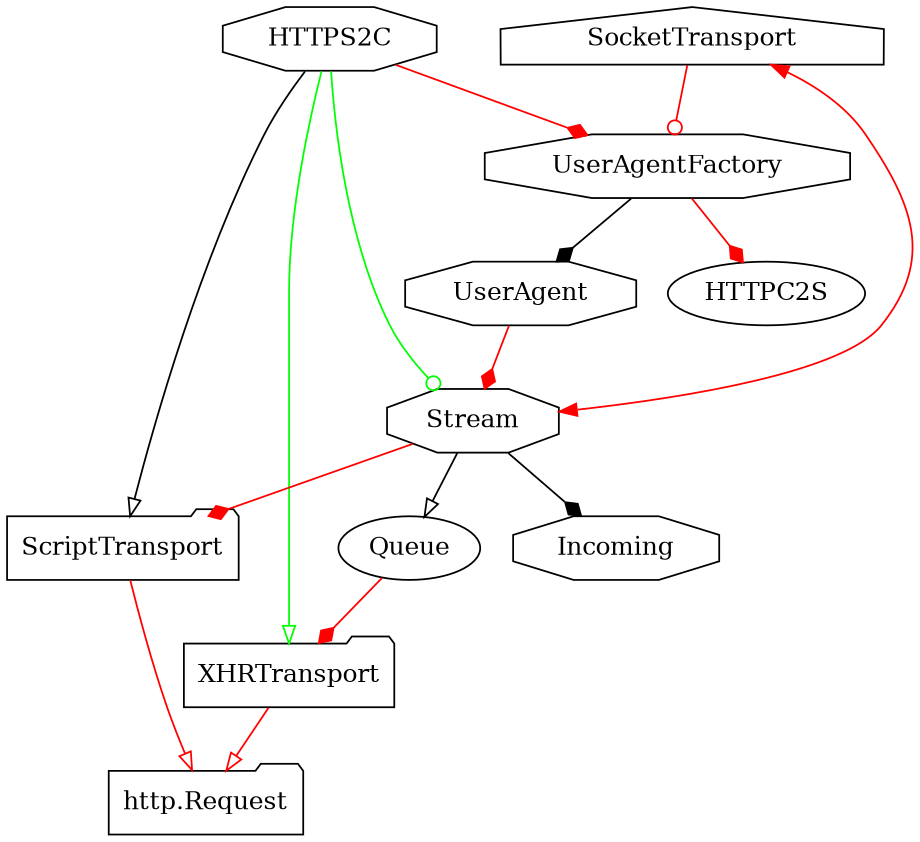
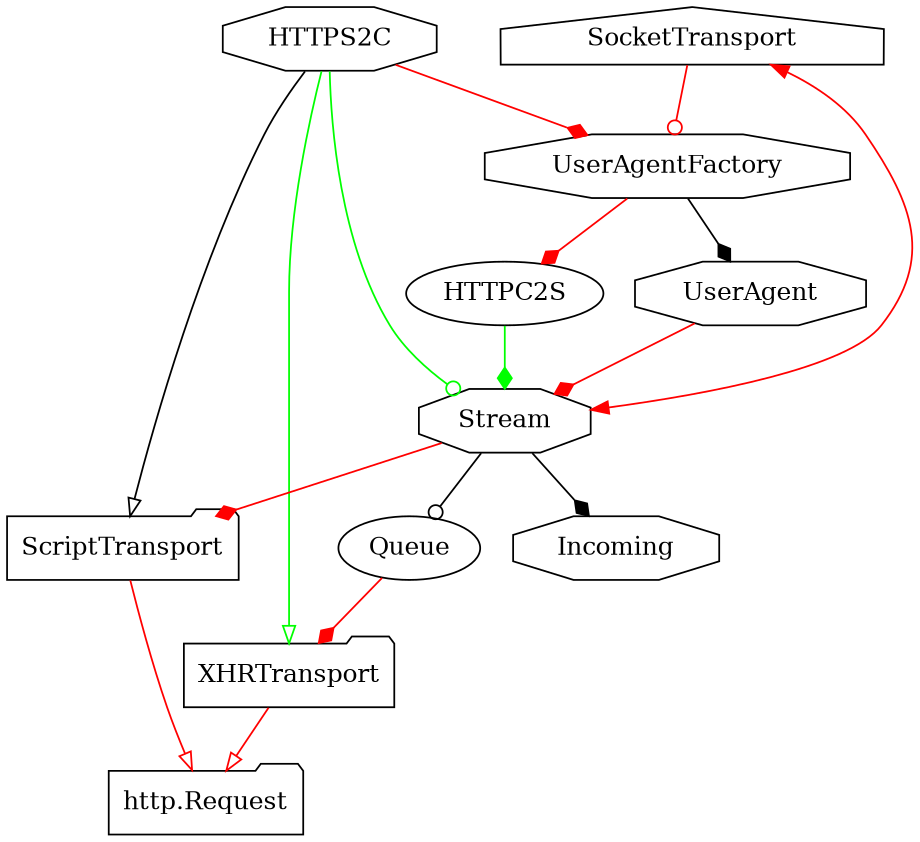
edge "HTTPC2S" -> "Stream": added
edge "Stream" -> "Queue": arrowhead onormal -> odot
